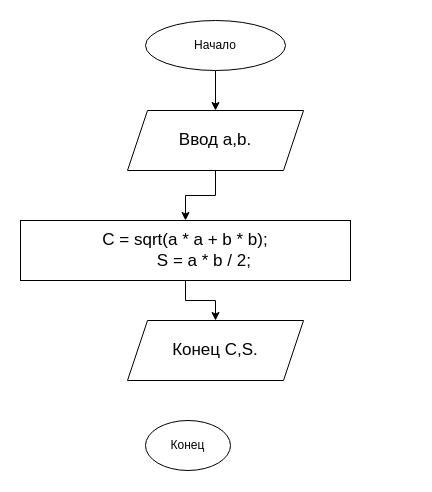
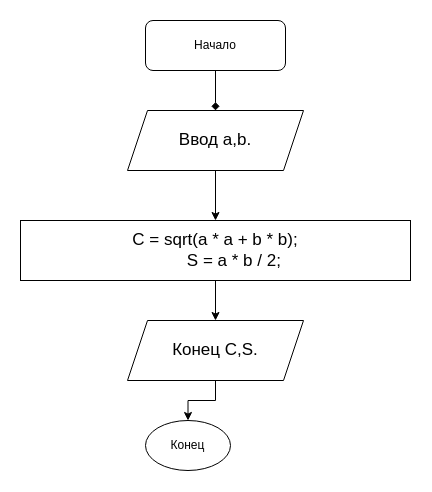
node "Начало": shape ellipse -> rounded rectangle
edge "Начало" -> "Ввод a,b.": arrowhead classic -> diamond
node "С = sqrt(a * a + b * b); S = a * b / 2;": size 330x60 -> 390x60
edge "Конец C,S." -> "Конец": added
